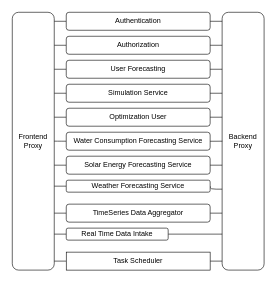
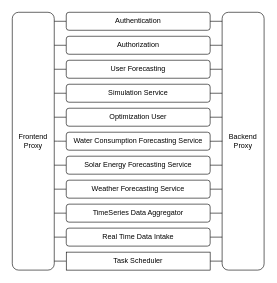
node "Weather Forecasting Service": size 144x12 -> 144x18
node "Real Time Data Intake": size 102x12 -> 144x18
